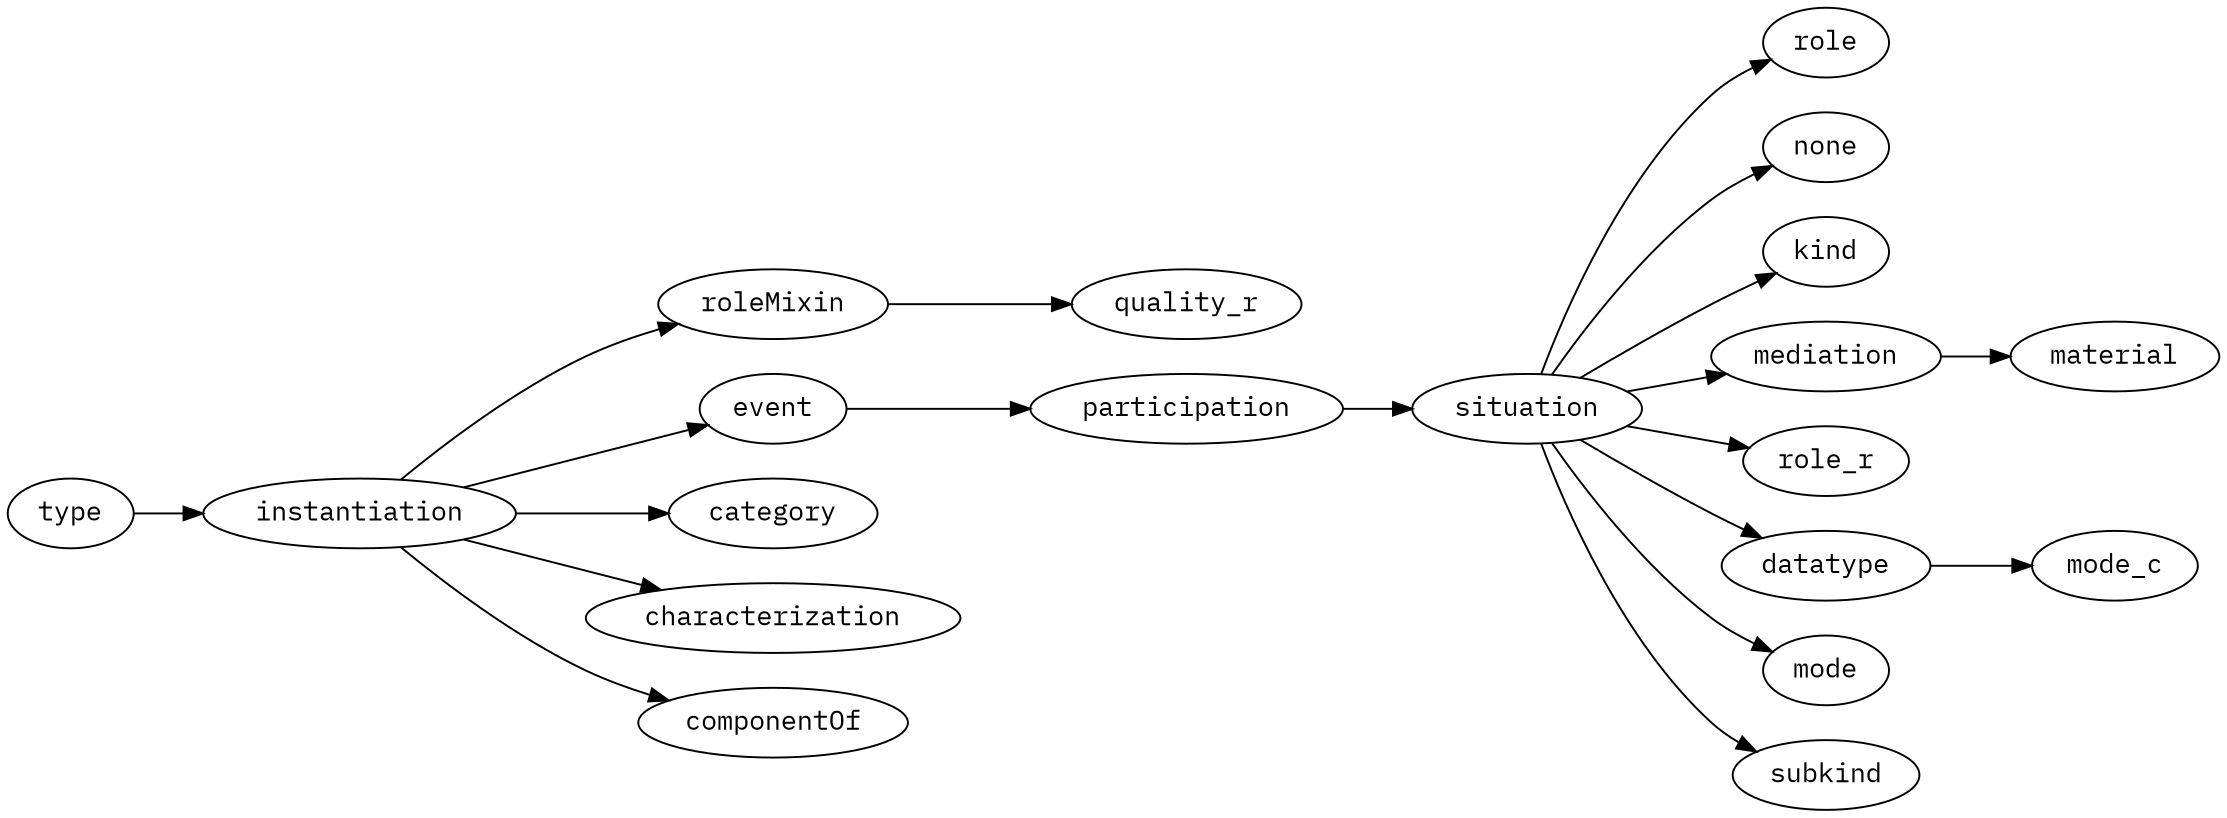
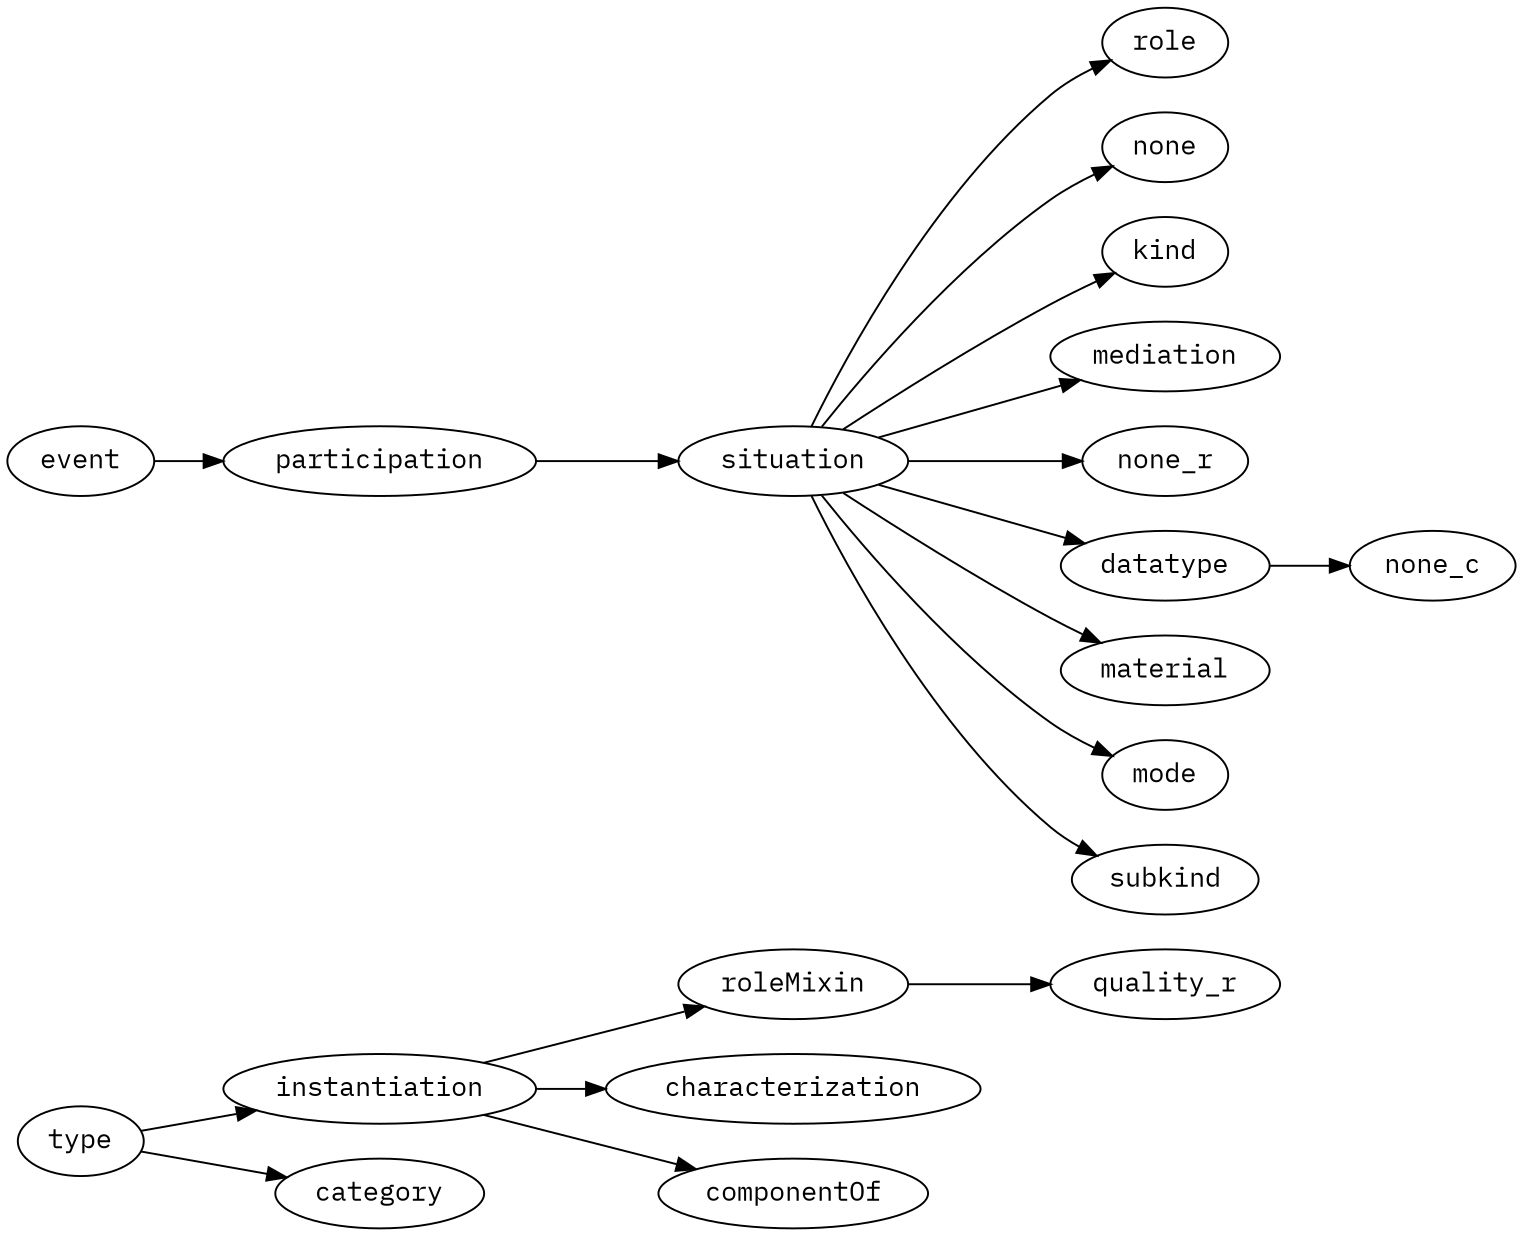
edge "mediation" -> "material": now "situation" -> "material"
edge "instantiation" -> "event": removed
node "role_r": label "role_r" -> "none_r"
edge "instantiation" -> "category": now "type" -> "category"
node "mode_c": label "mode_c" -> "none_c"
